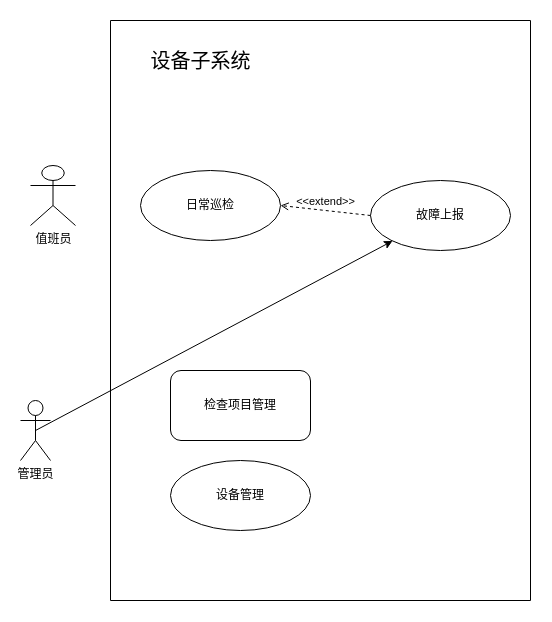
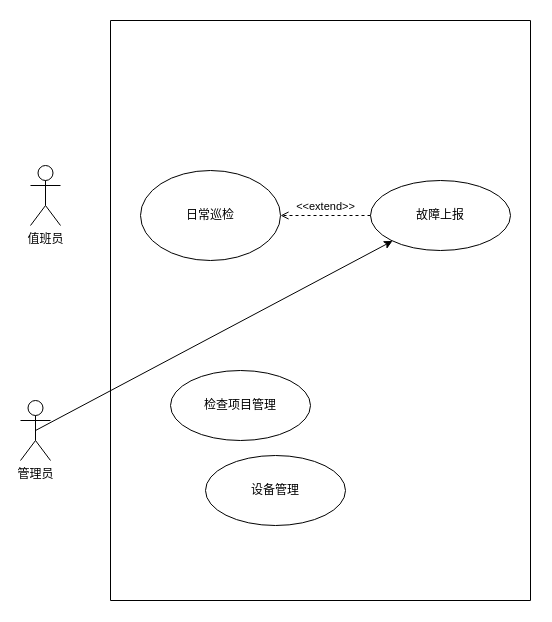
node "设备子系统": removed
node "值班员": size 45x60 -> 30x60
node "日常巡检": size 140x70 -> 140x90
node "检查项目管理": shape rounded rectangle -> ellipse
node "设备管理": moved (241, 496) -> (276, 491)
